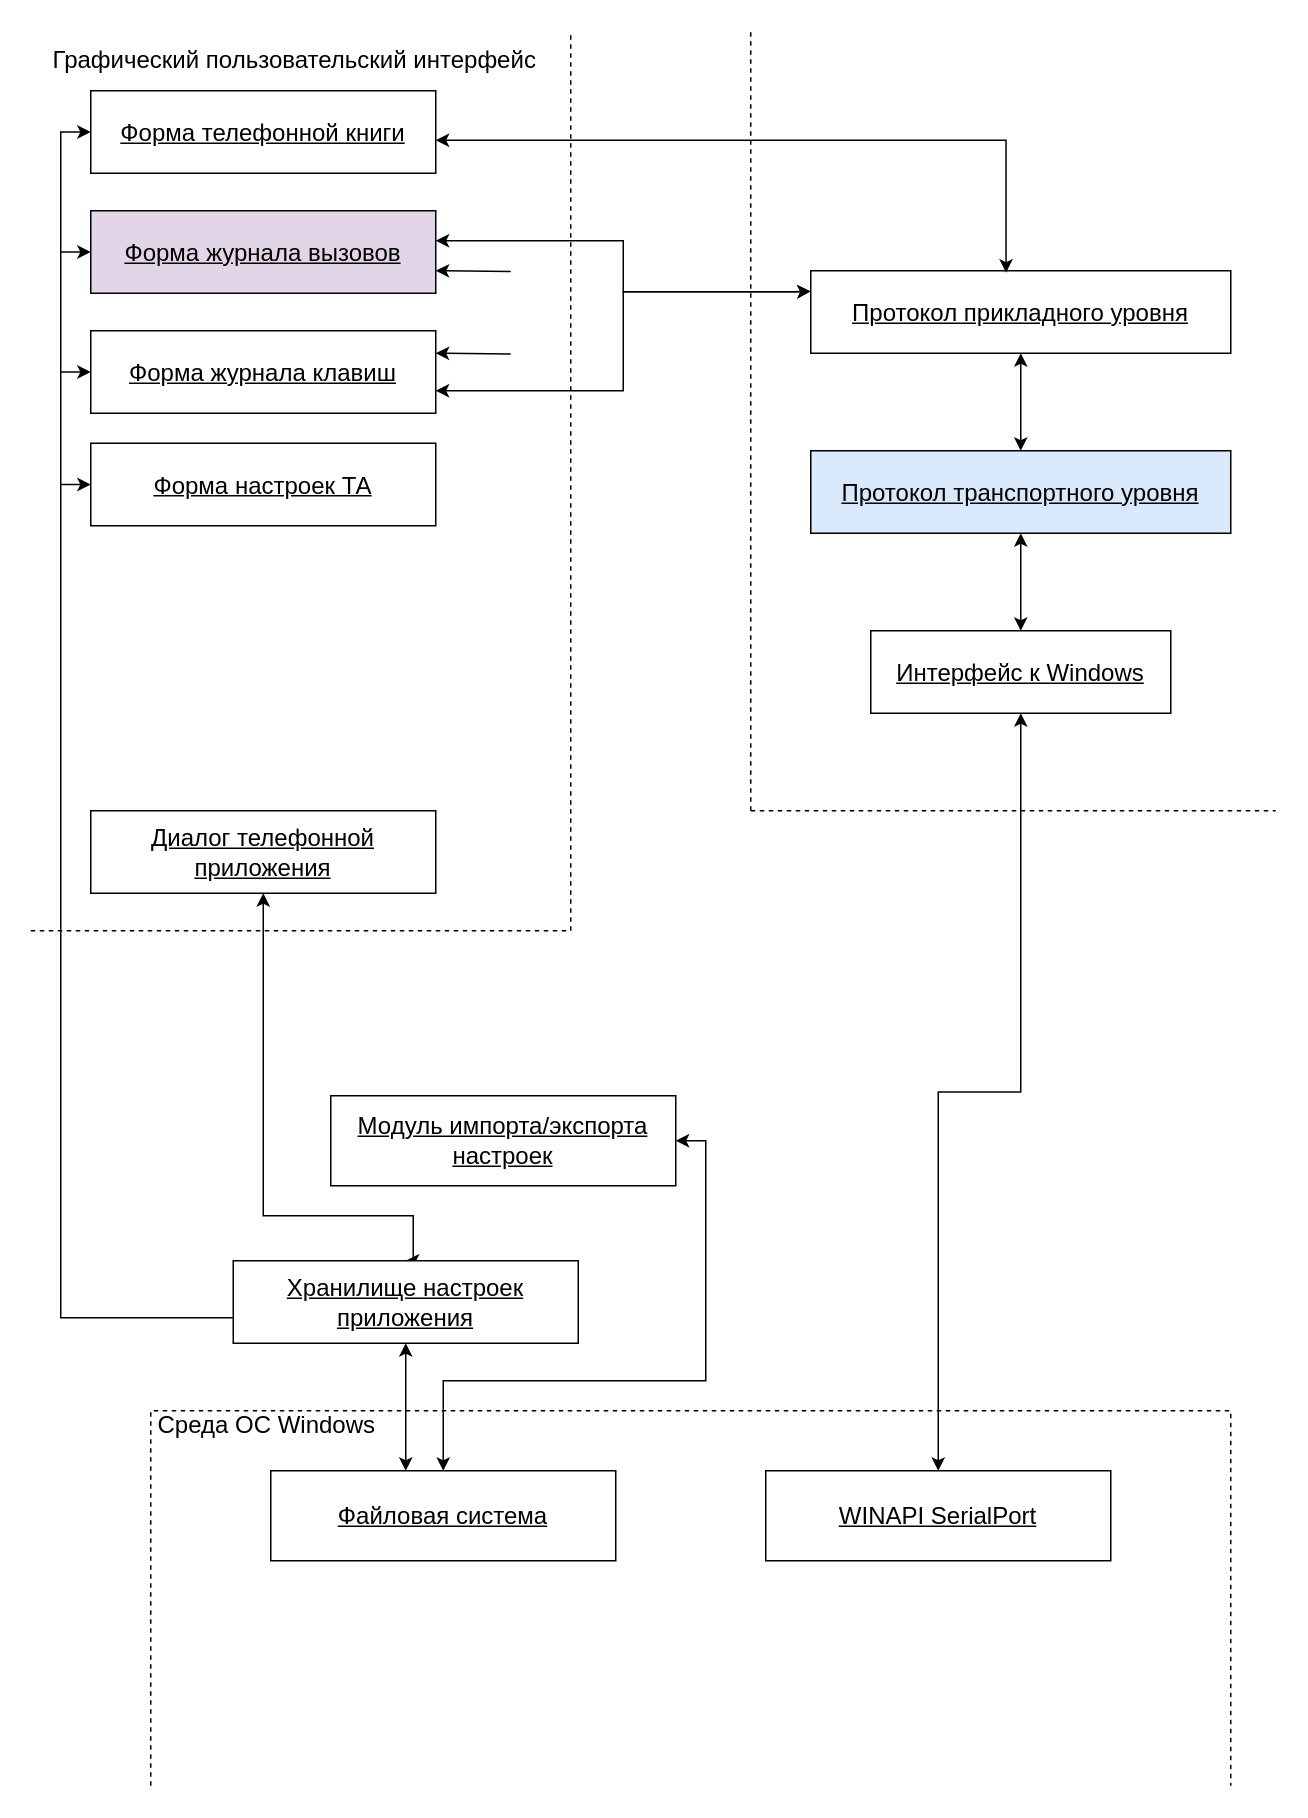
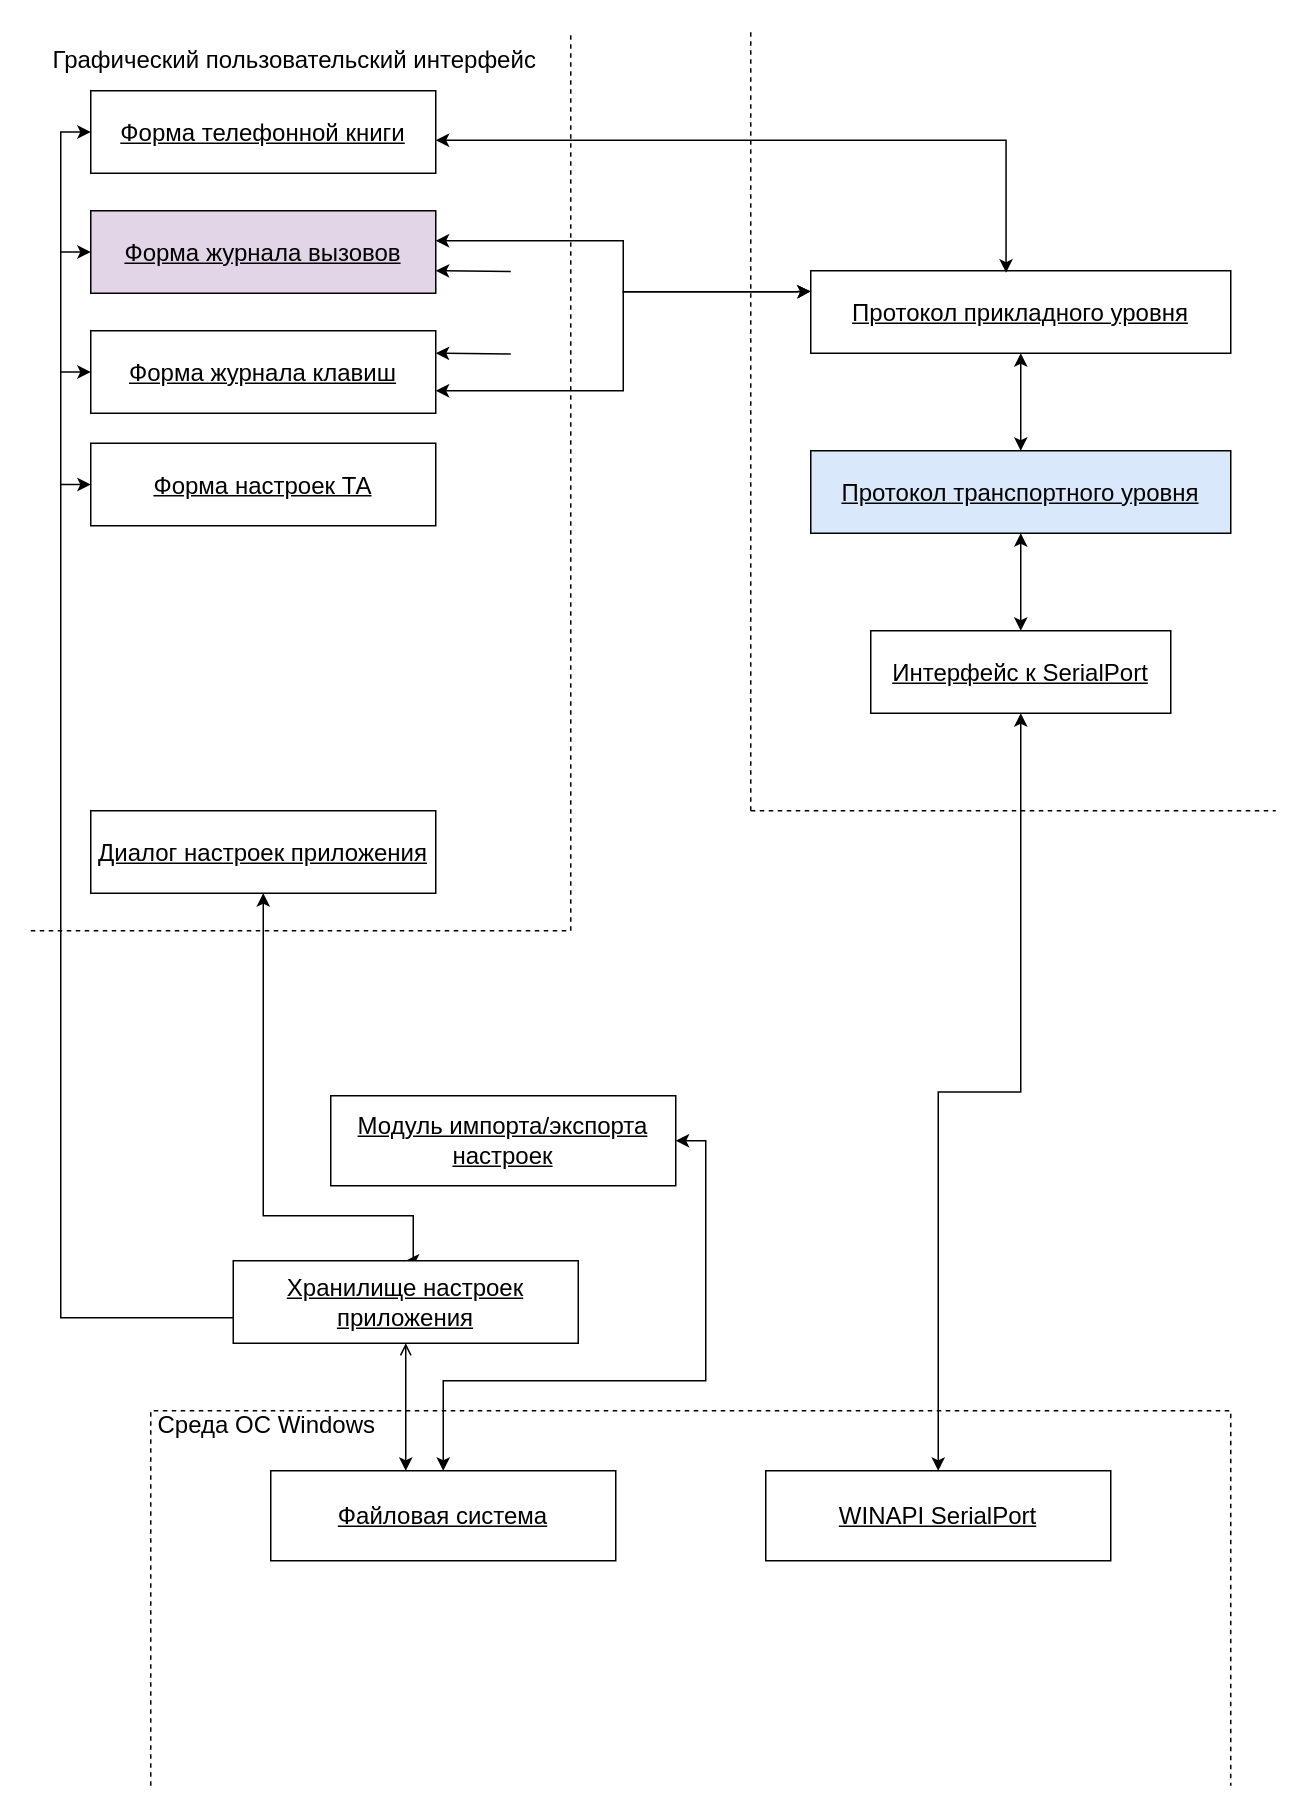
node "Интерфейс к Windows": label "Интерфейс к Windows" -> "Интерфейс к SerialPort"
node "Диалог телефонной приложения": label "Диалог телефонной приложения" -> "Диалог настроек приложения"
edge "Хранилище настроек приложения" -- "Файловая система": arrowhead classic -> open
